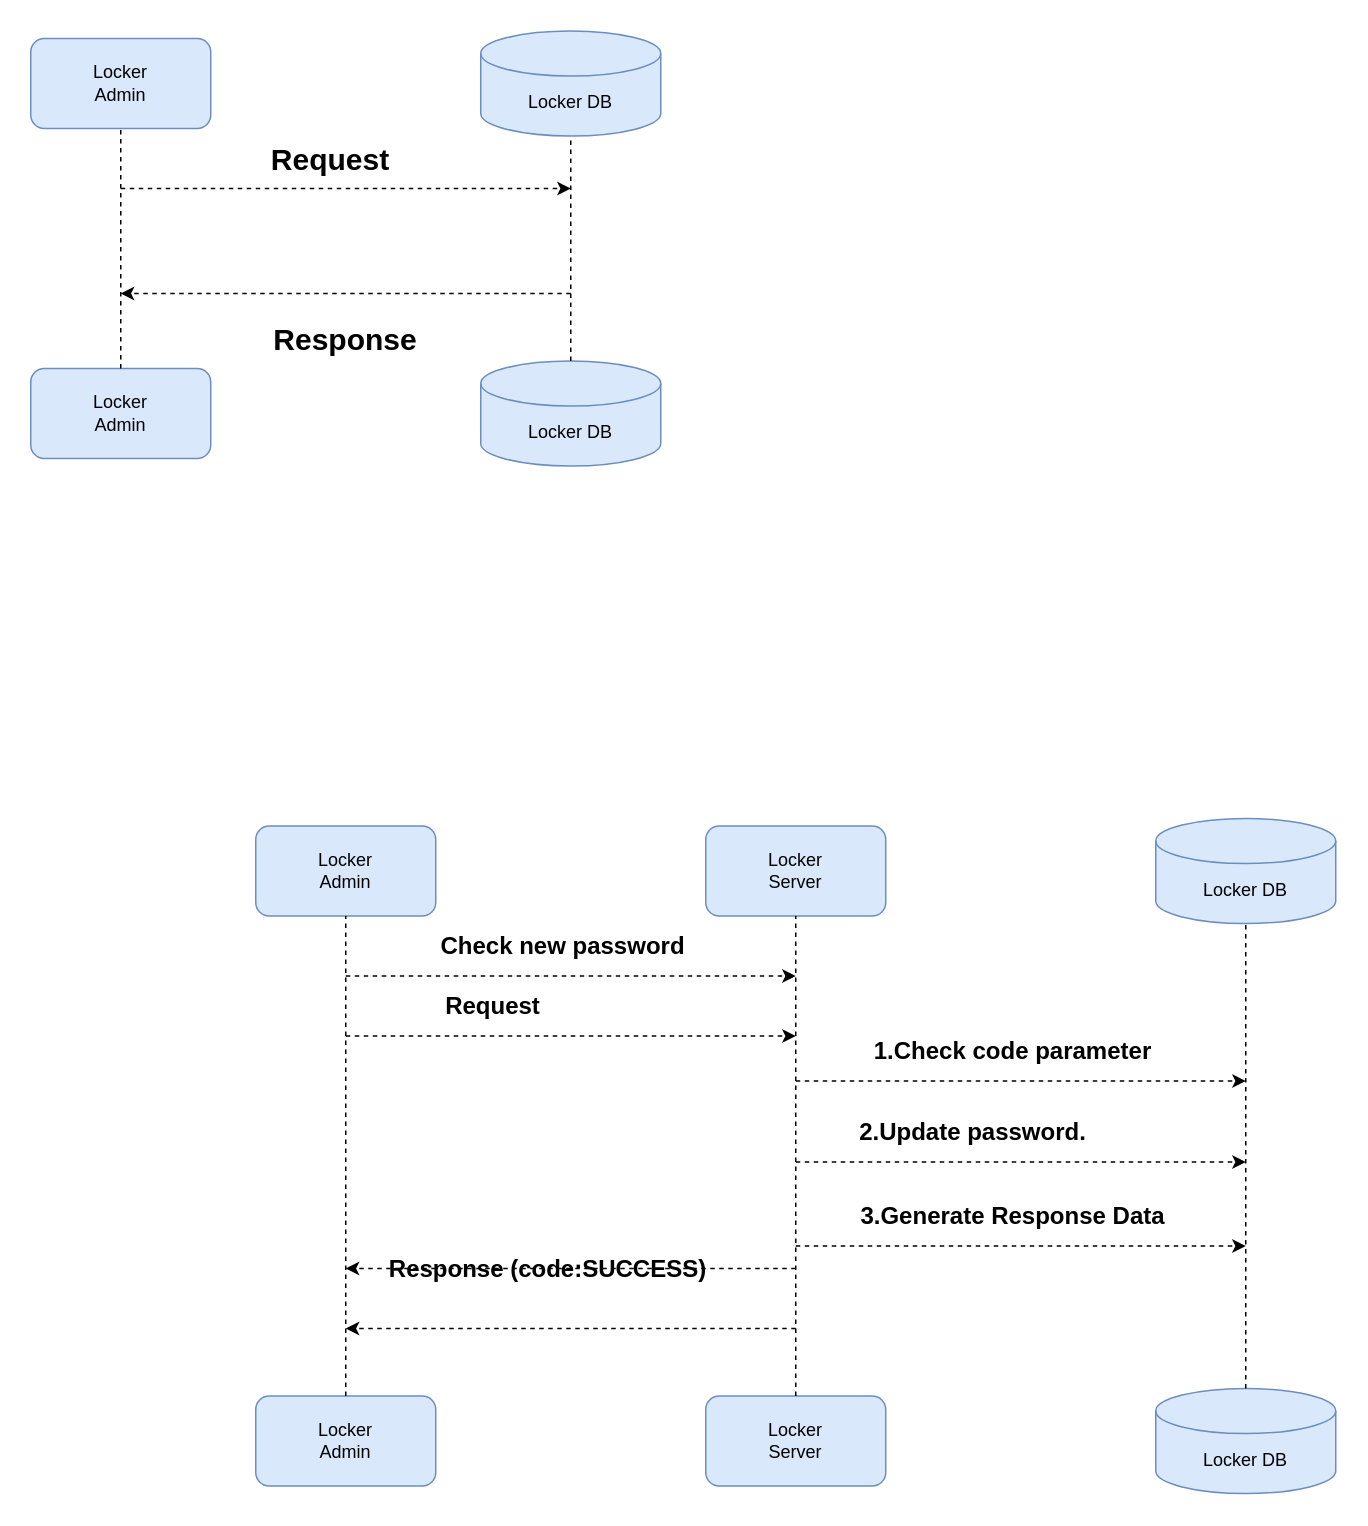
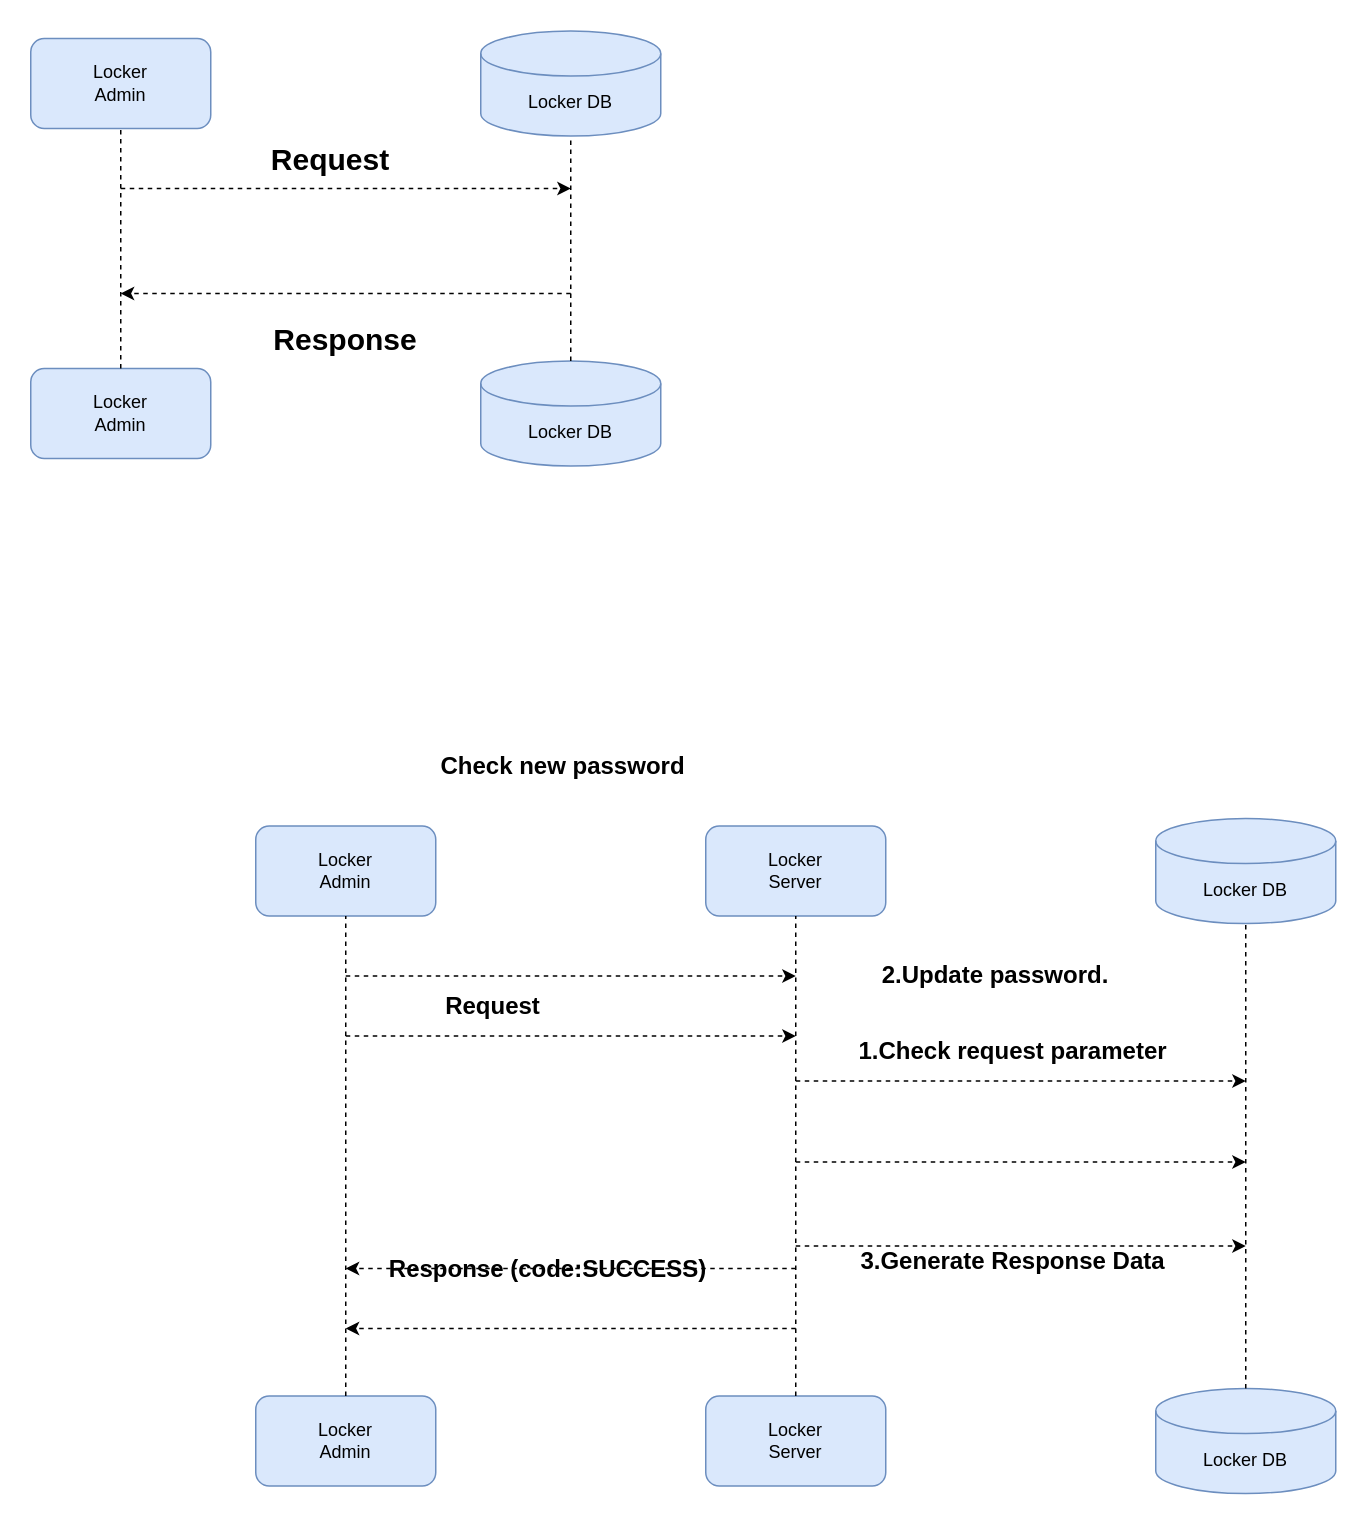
node "Check new password": moved (563, 946) -> (563, 766)
node "1.Check code parameter": label "1.Check code parameter" -> "1.Check request parameter"
node "2.Update password.": moved (1013, 1132) -> (1036, 974)
node "3.Generate Response Data": moved (1013, 1216) -> (1013, 1261)
